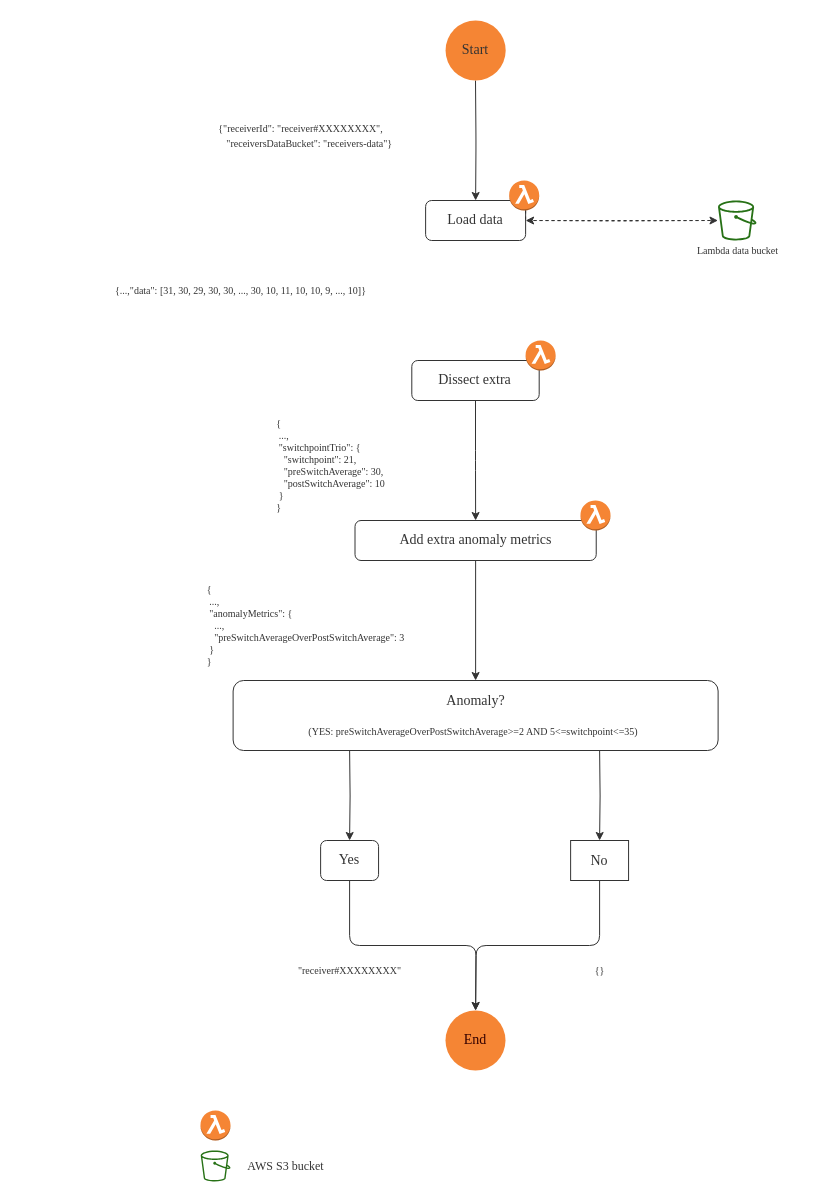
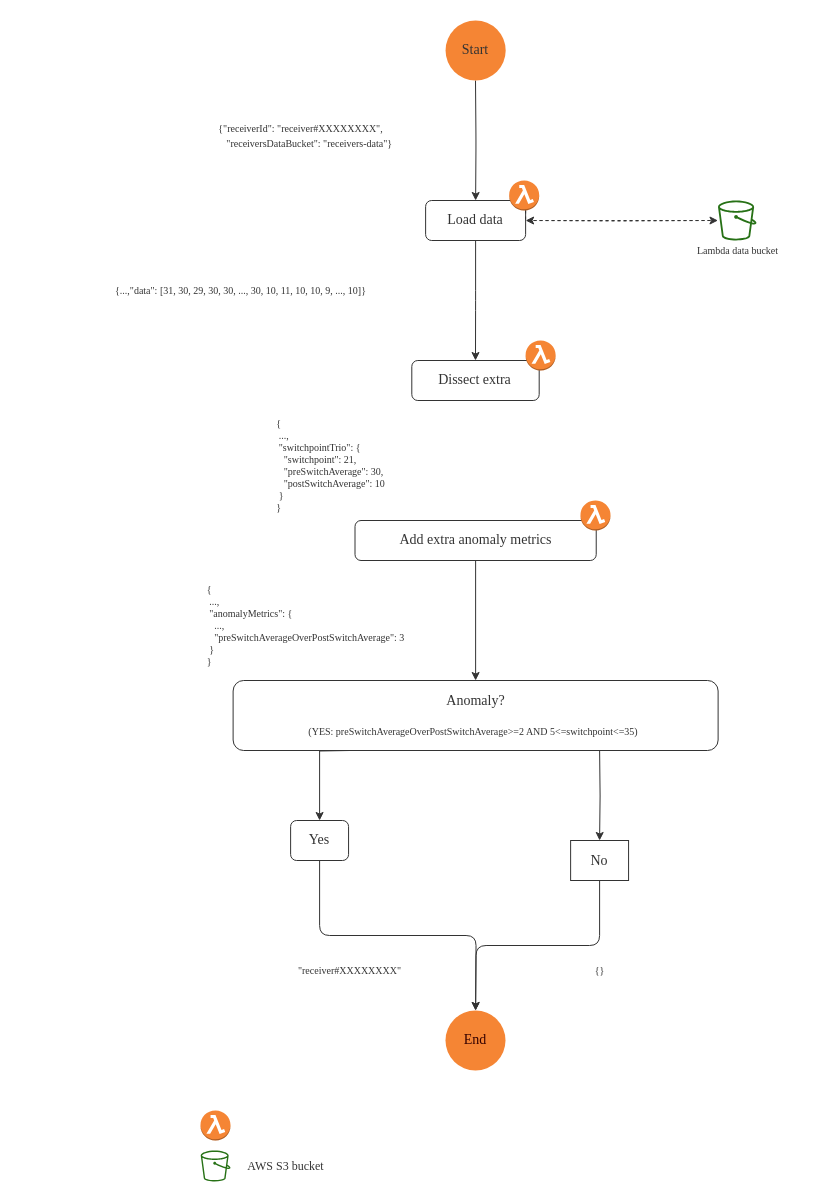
edge "Load data" -> "Dissect extra": added
edge "Dissect extra" -> "Add extra anomaly metrics": removed
node "Yes": moved (350, 861) -> (320, 841)
